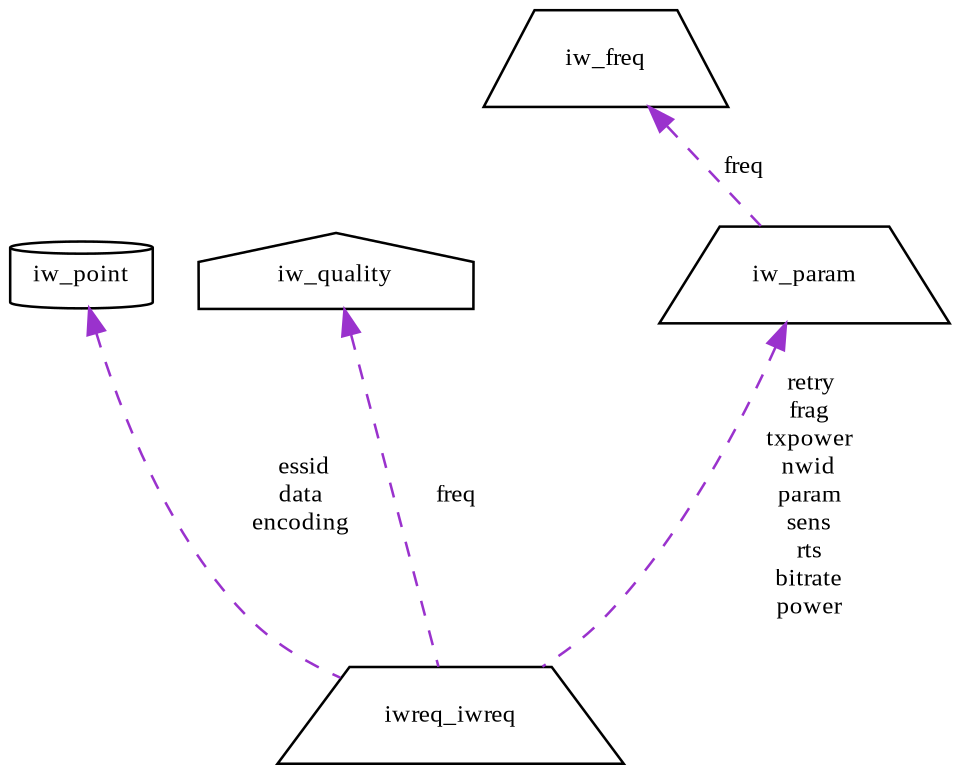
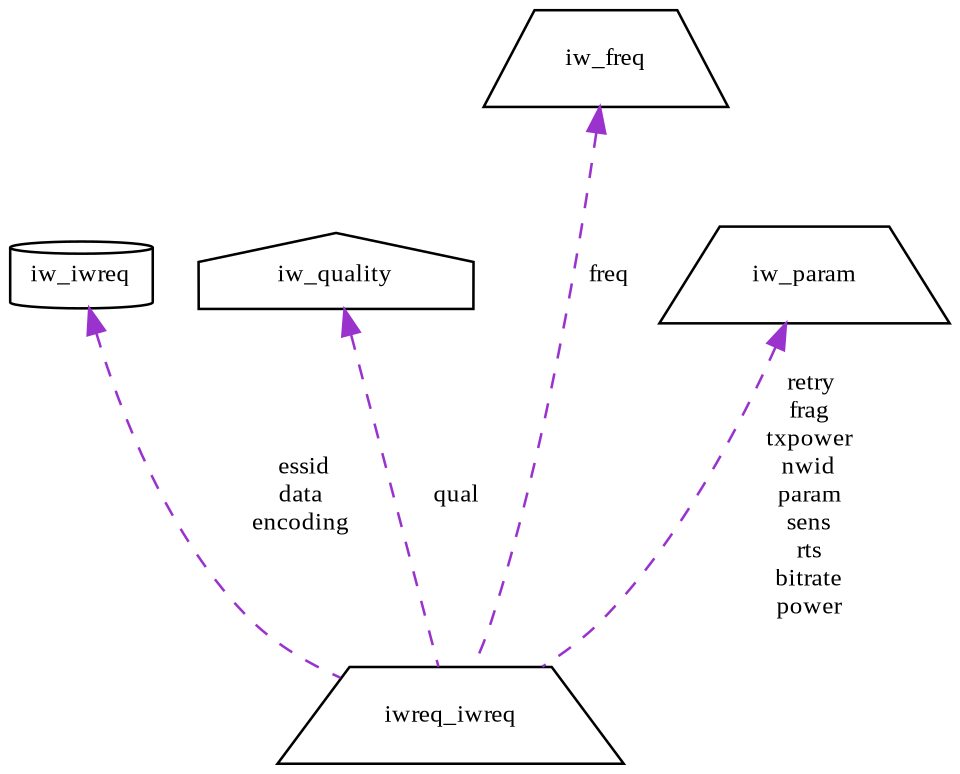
edge "iw_param" -> "iw_freq": now "iwreq_iwreq" -> "iw_freq"
node "iw_point": label "iw_point" -> "iw_iwreq"
edge "iwreq_iwreq" -> "iw_quality": label " freq" -> " qual"
